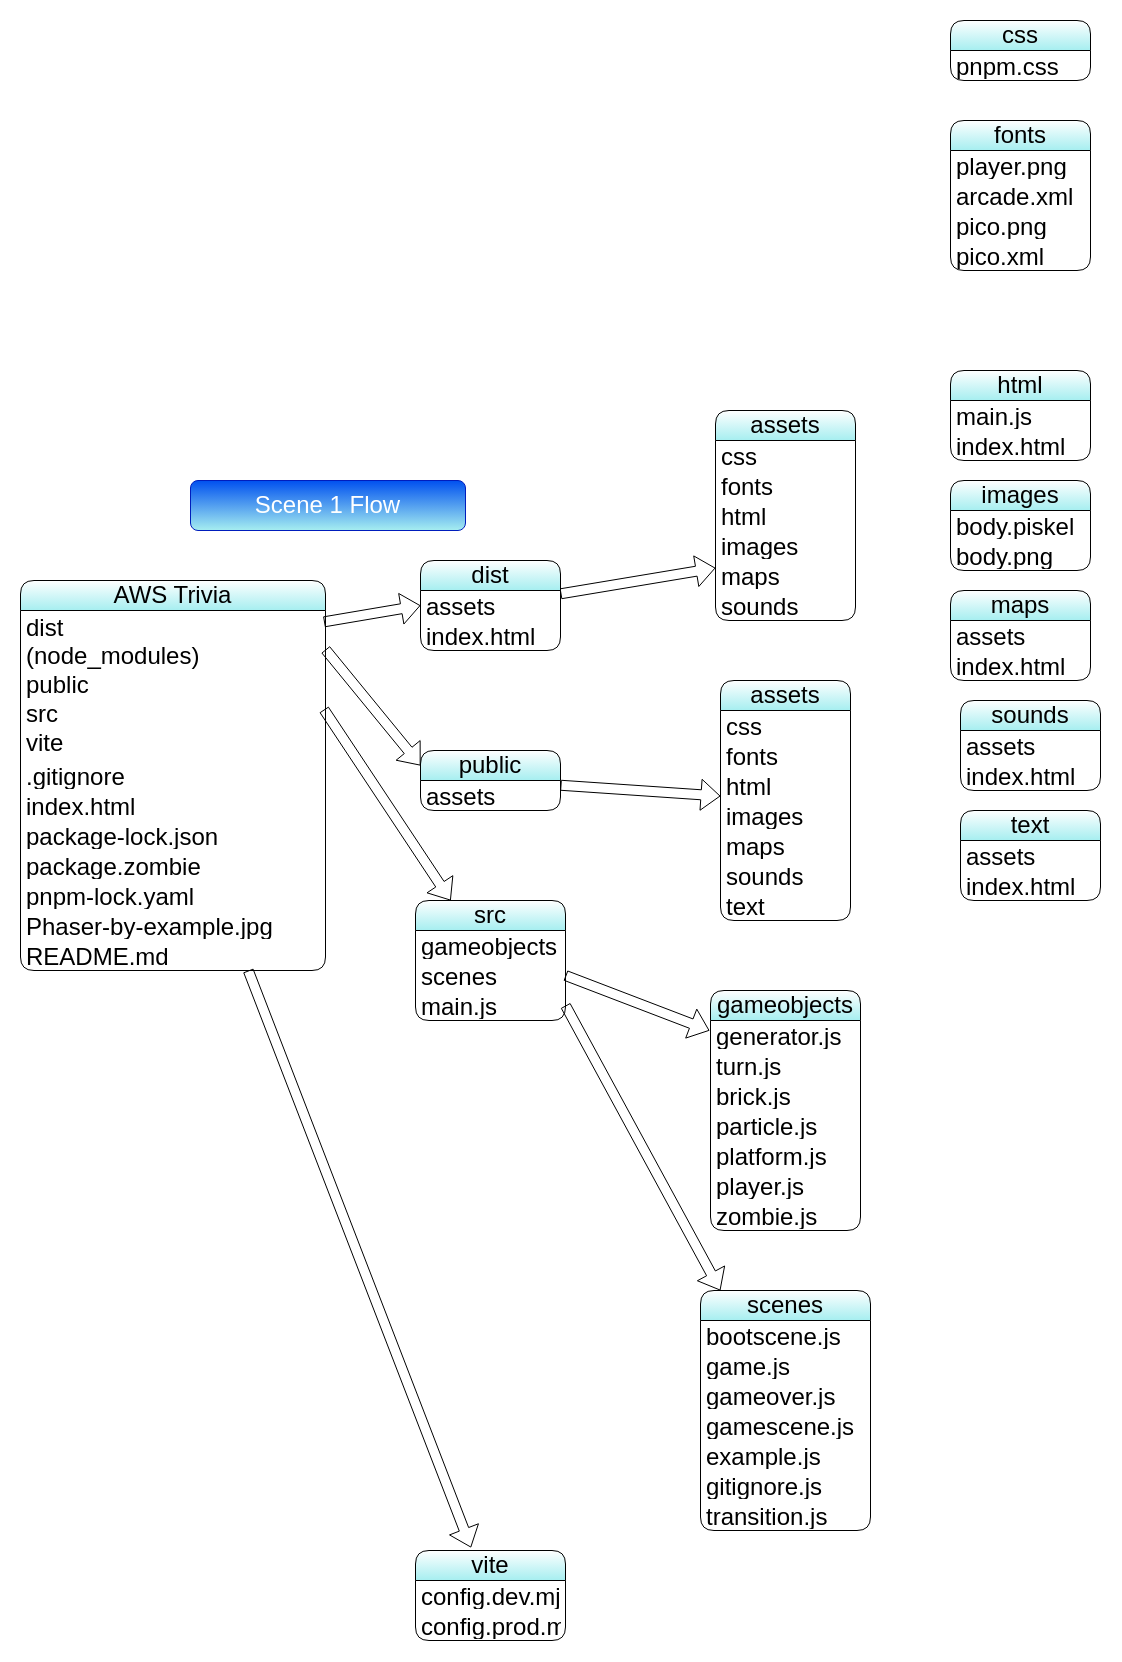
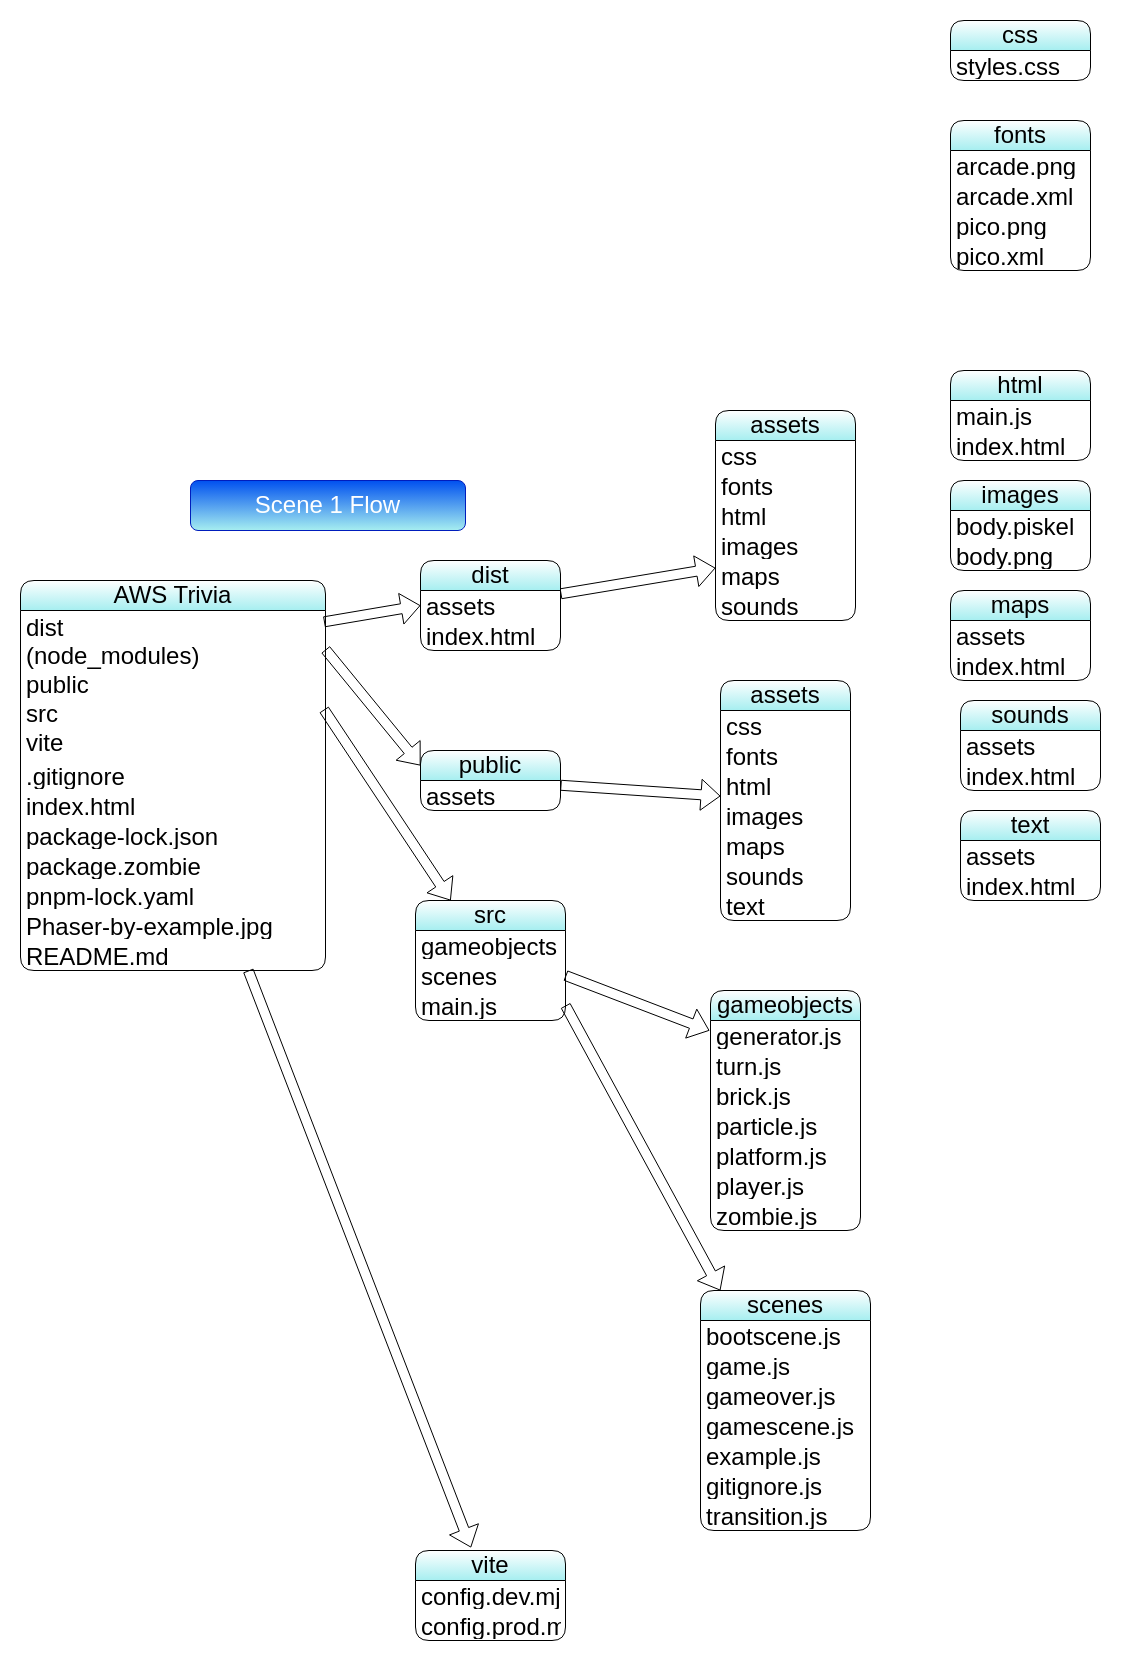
node "pnpm.css": label "pnpm.css" -> "styles.css"
node "player.png": label "player.png" -> "arcade.png"
